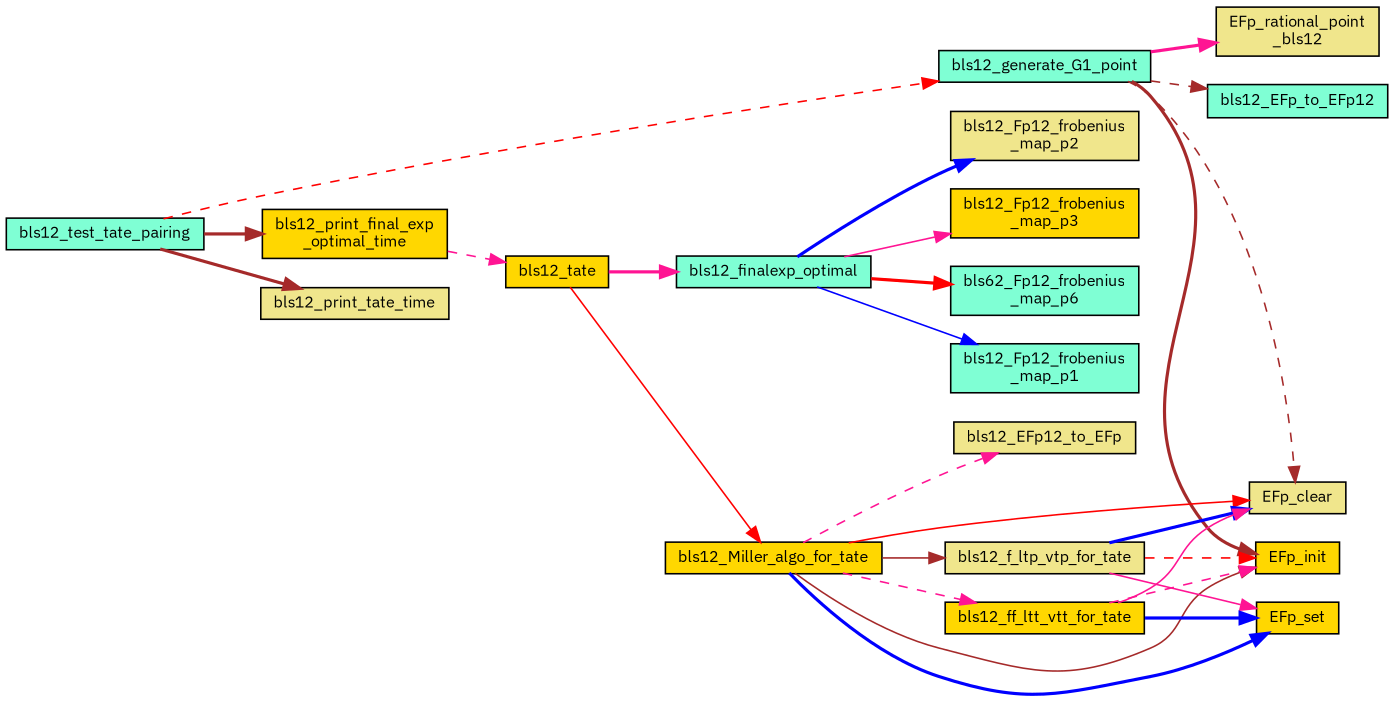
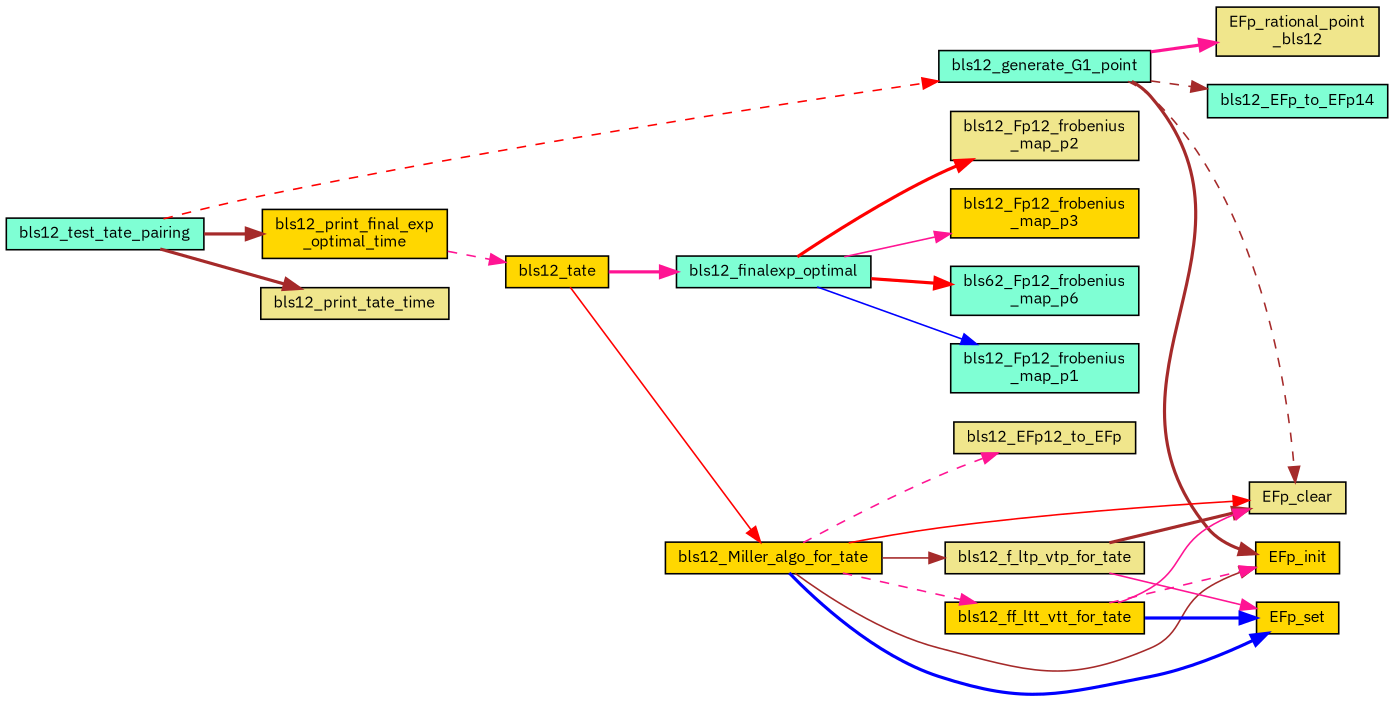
node "bls12_EFp_to_EFp12": label "bls12_EFp_to_EFp12" -> "bls12_EFp_to_EFp14"
edge "bls12_finalexp_optimal" -> "bls12_Fp12_frobenius _map_p2": color blue -> red
edge "bls12_f_ltp_vtp_for_tate" -> "EFp_clear": color blue -> brown
edge "bls12_f_ltp_vtp_for_tate" -> "EFp_init": removed
